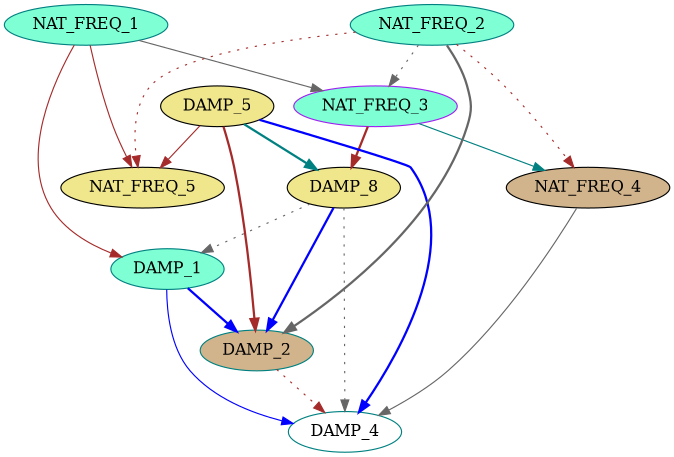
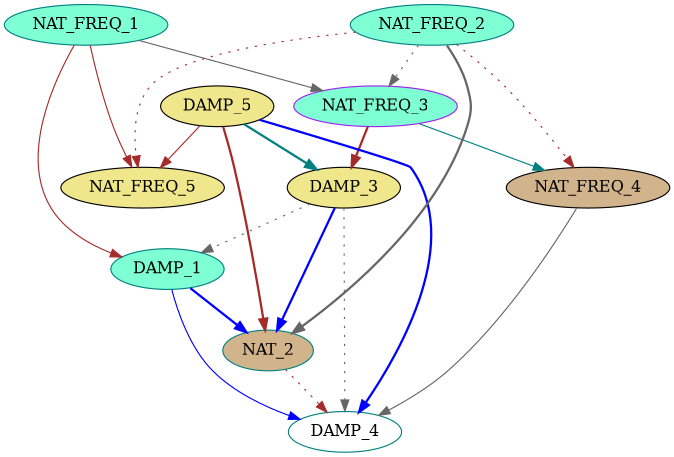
node "DAMP_8": label "DAMP_8" -> "DAMP_3"
node "DAMP_2": label "DAMP_2" -> "NAT_2"
